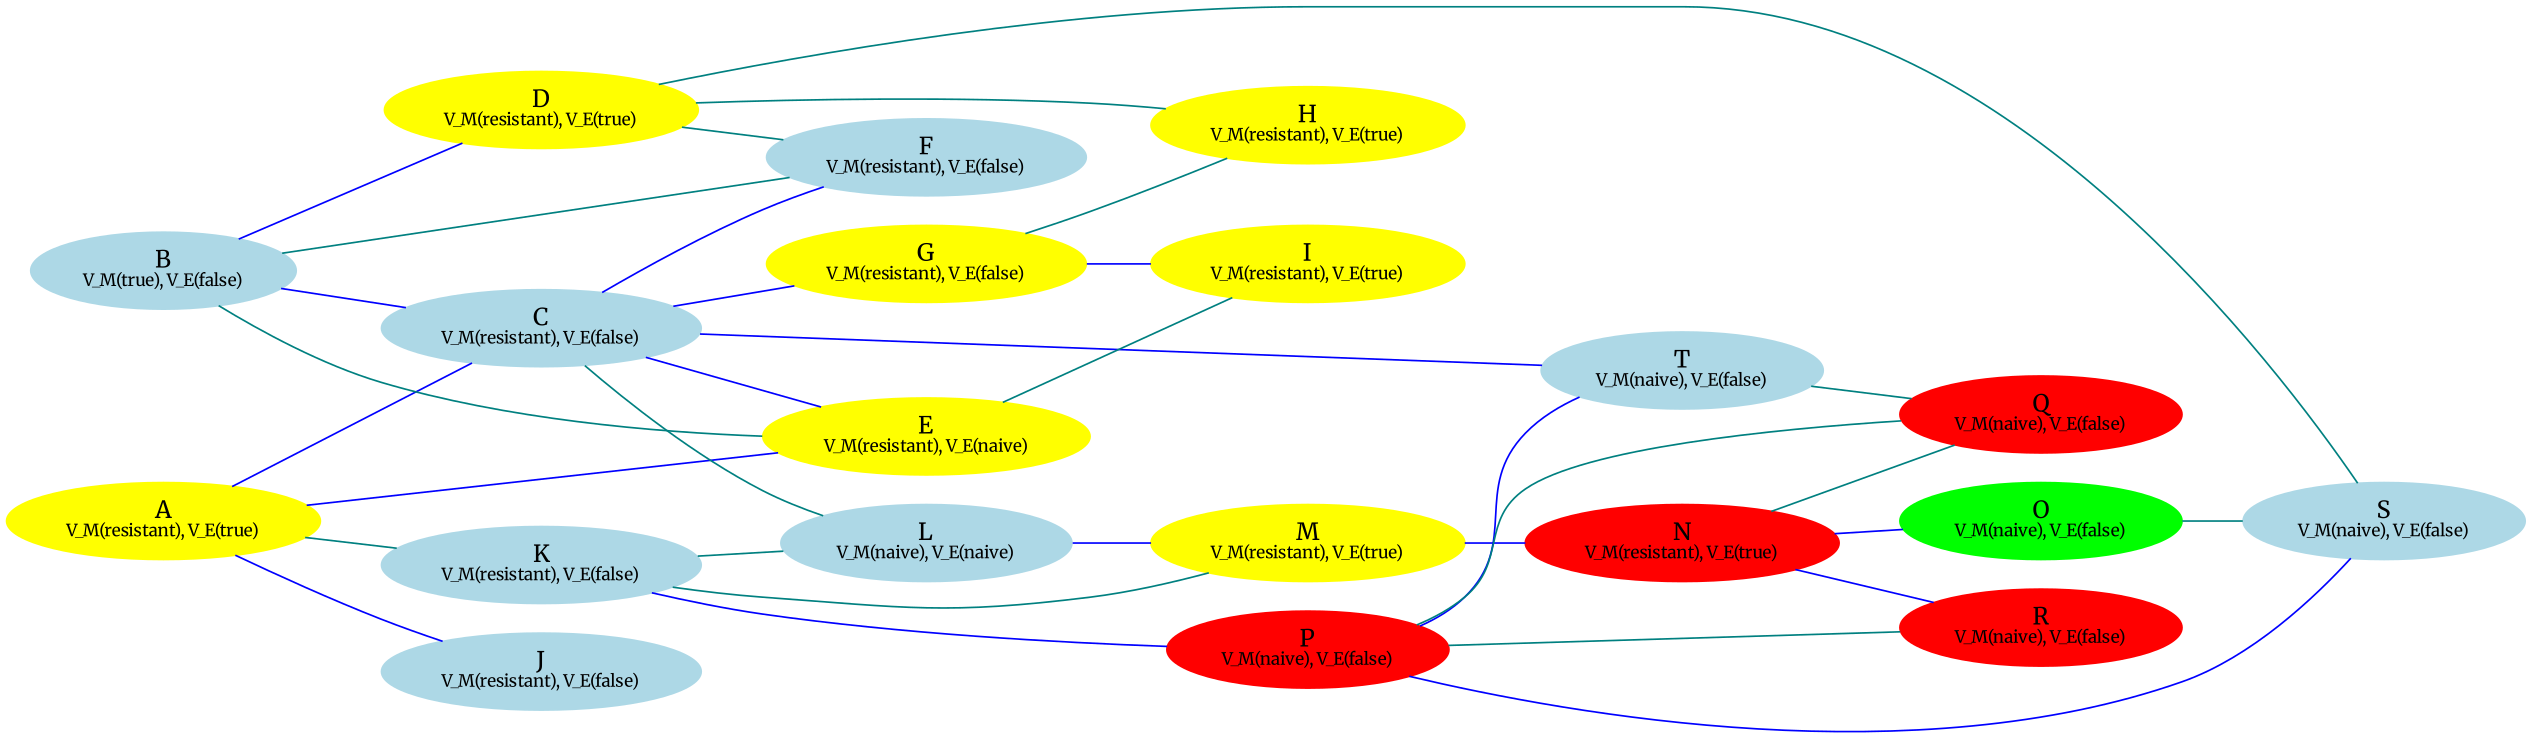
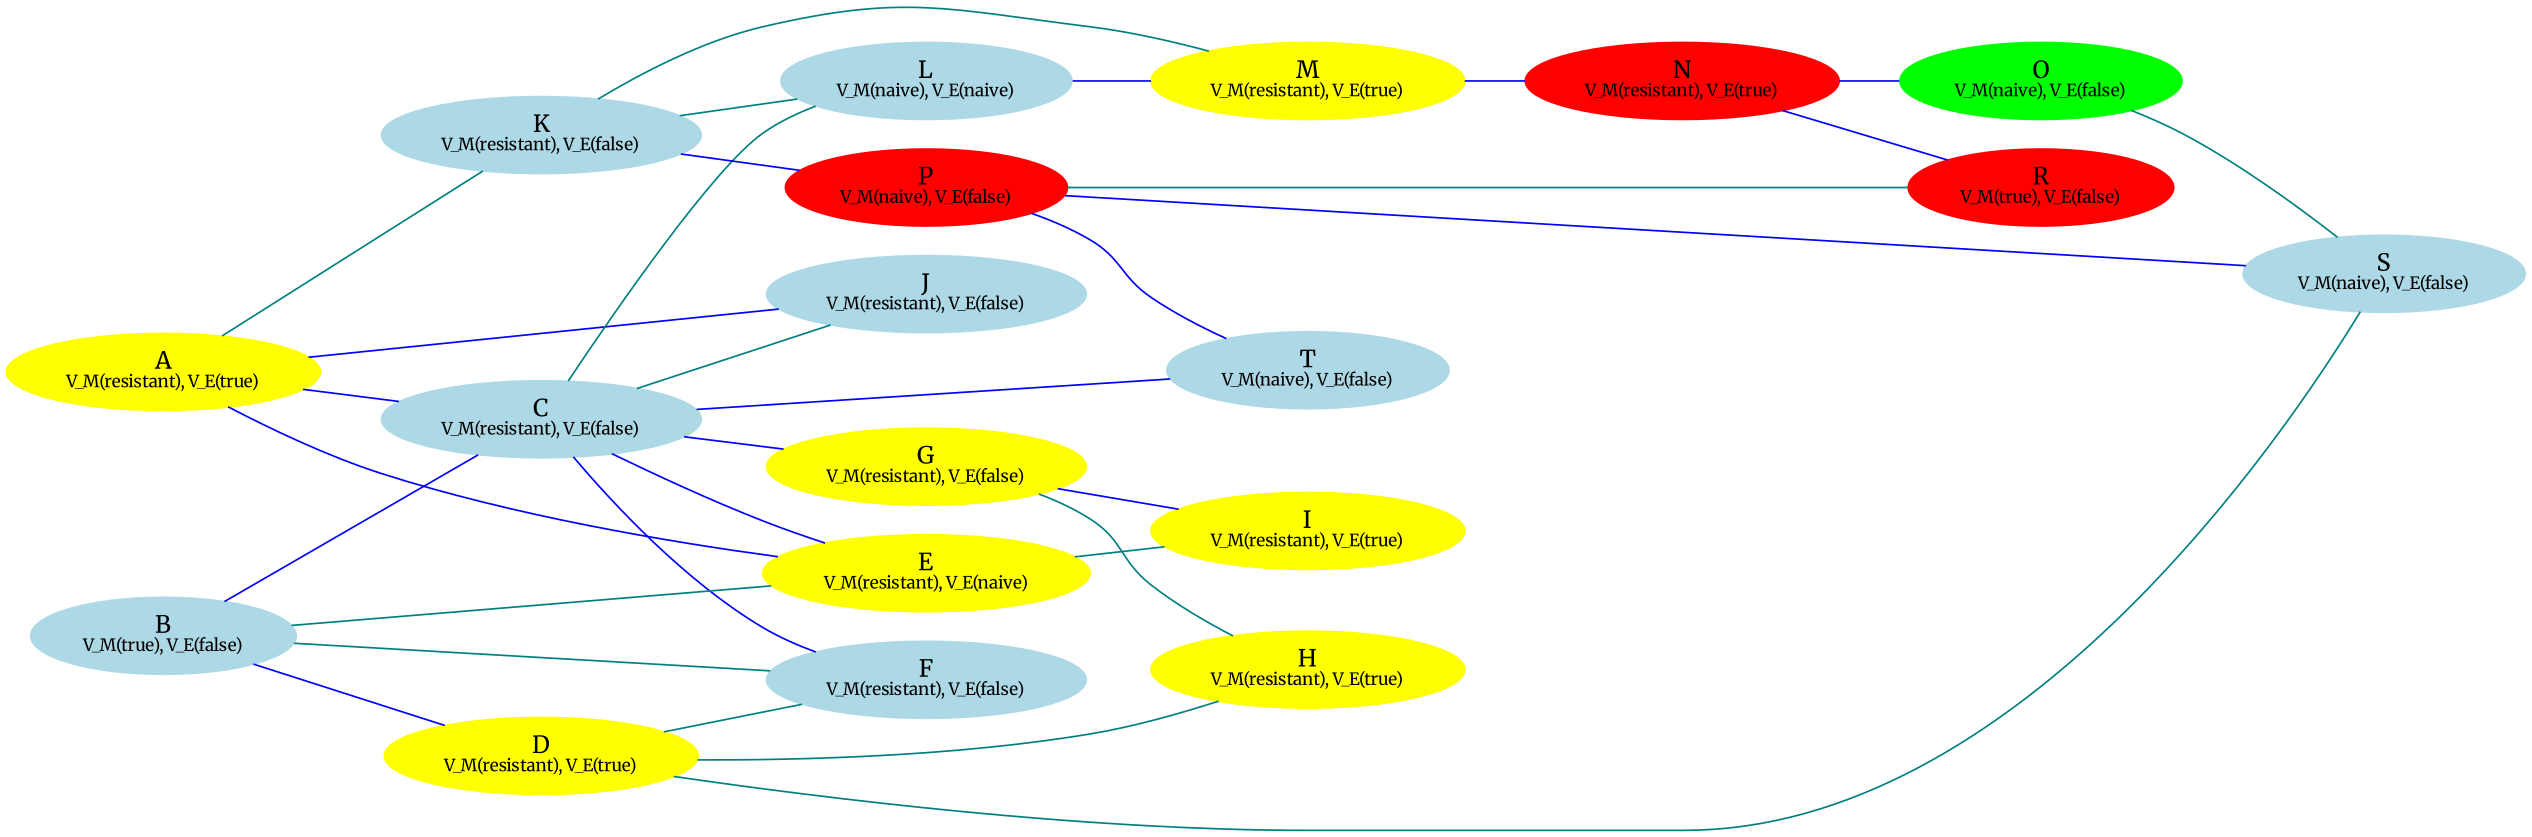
edge "J" -- "C": added
node "Q": removed
node "R": text "V_M(naive), V_E(false)" -> "V_M(true), V_E(false)"
